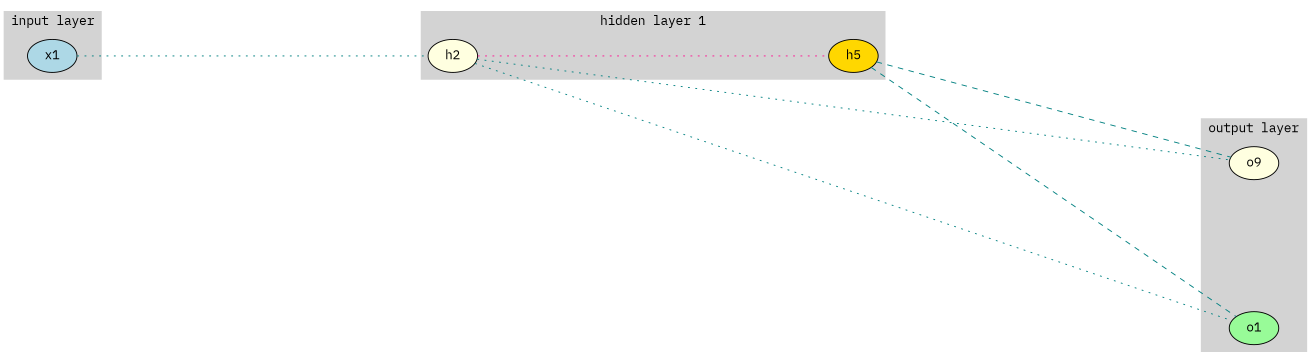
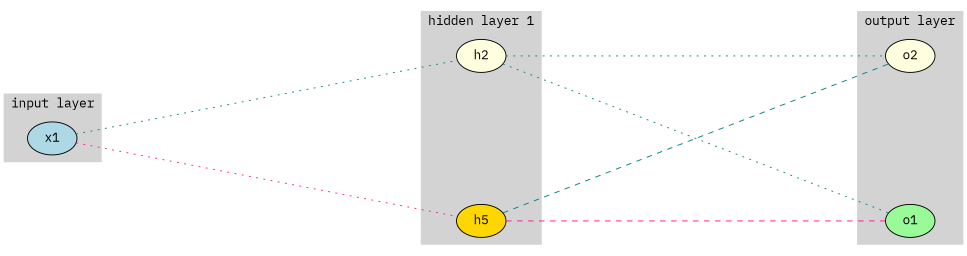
edge "h2" -- "h5": now "x1" -- "h5"
node "o9": label "o9" -> "o2"
edge "h5" -- "o1": color teal -> deeppink
